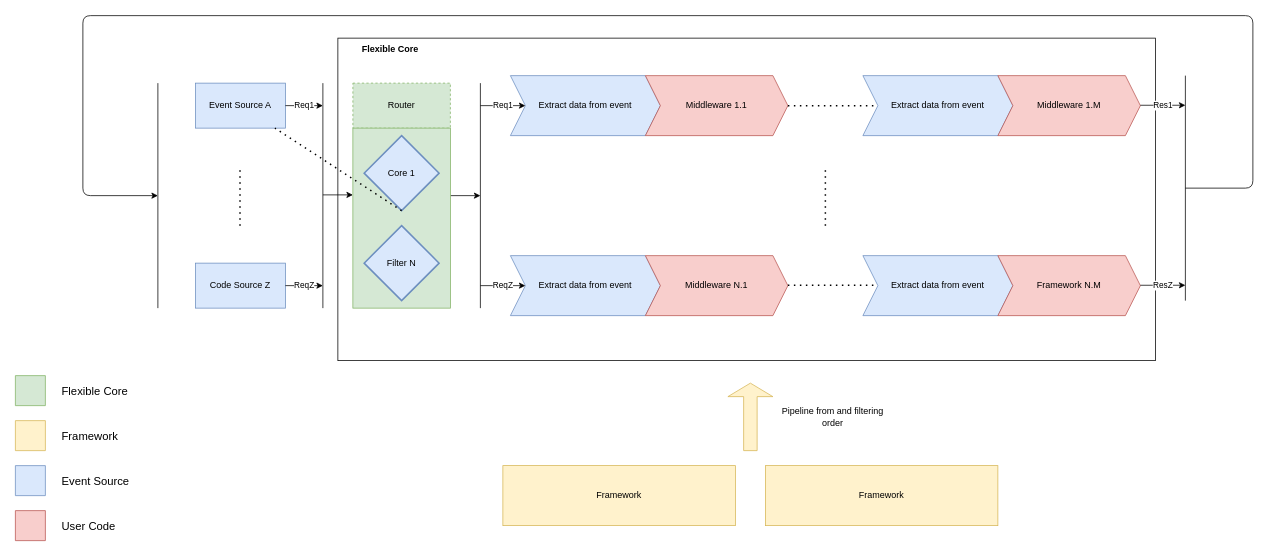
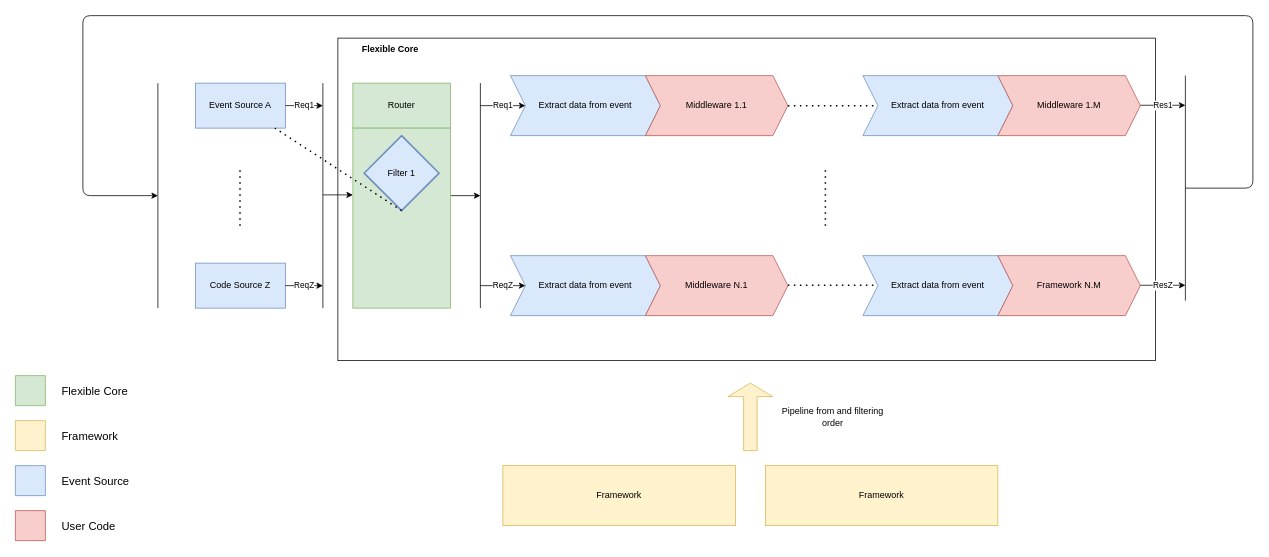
node "Router": style dashed -> solid
node "Core 1": label "Core 1" -> "Filter 1"
node "Filter N": removed
